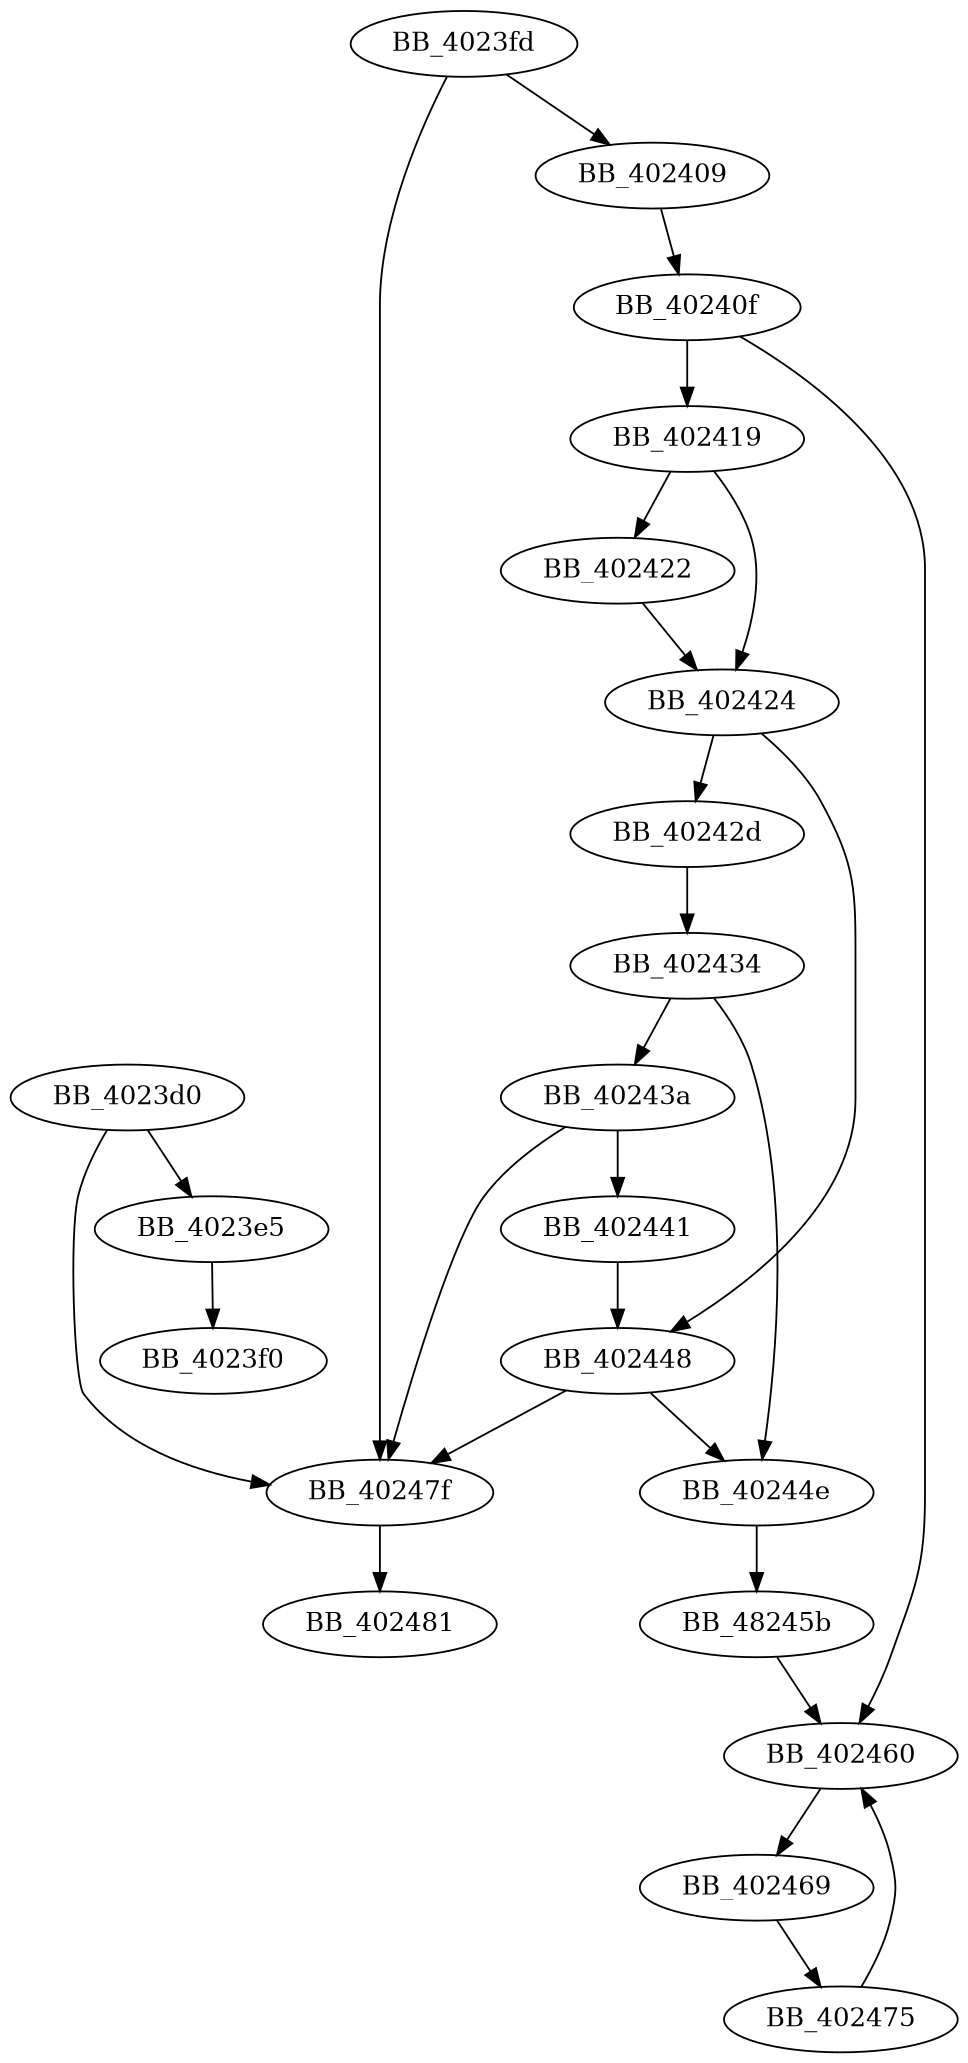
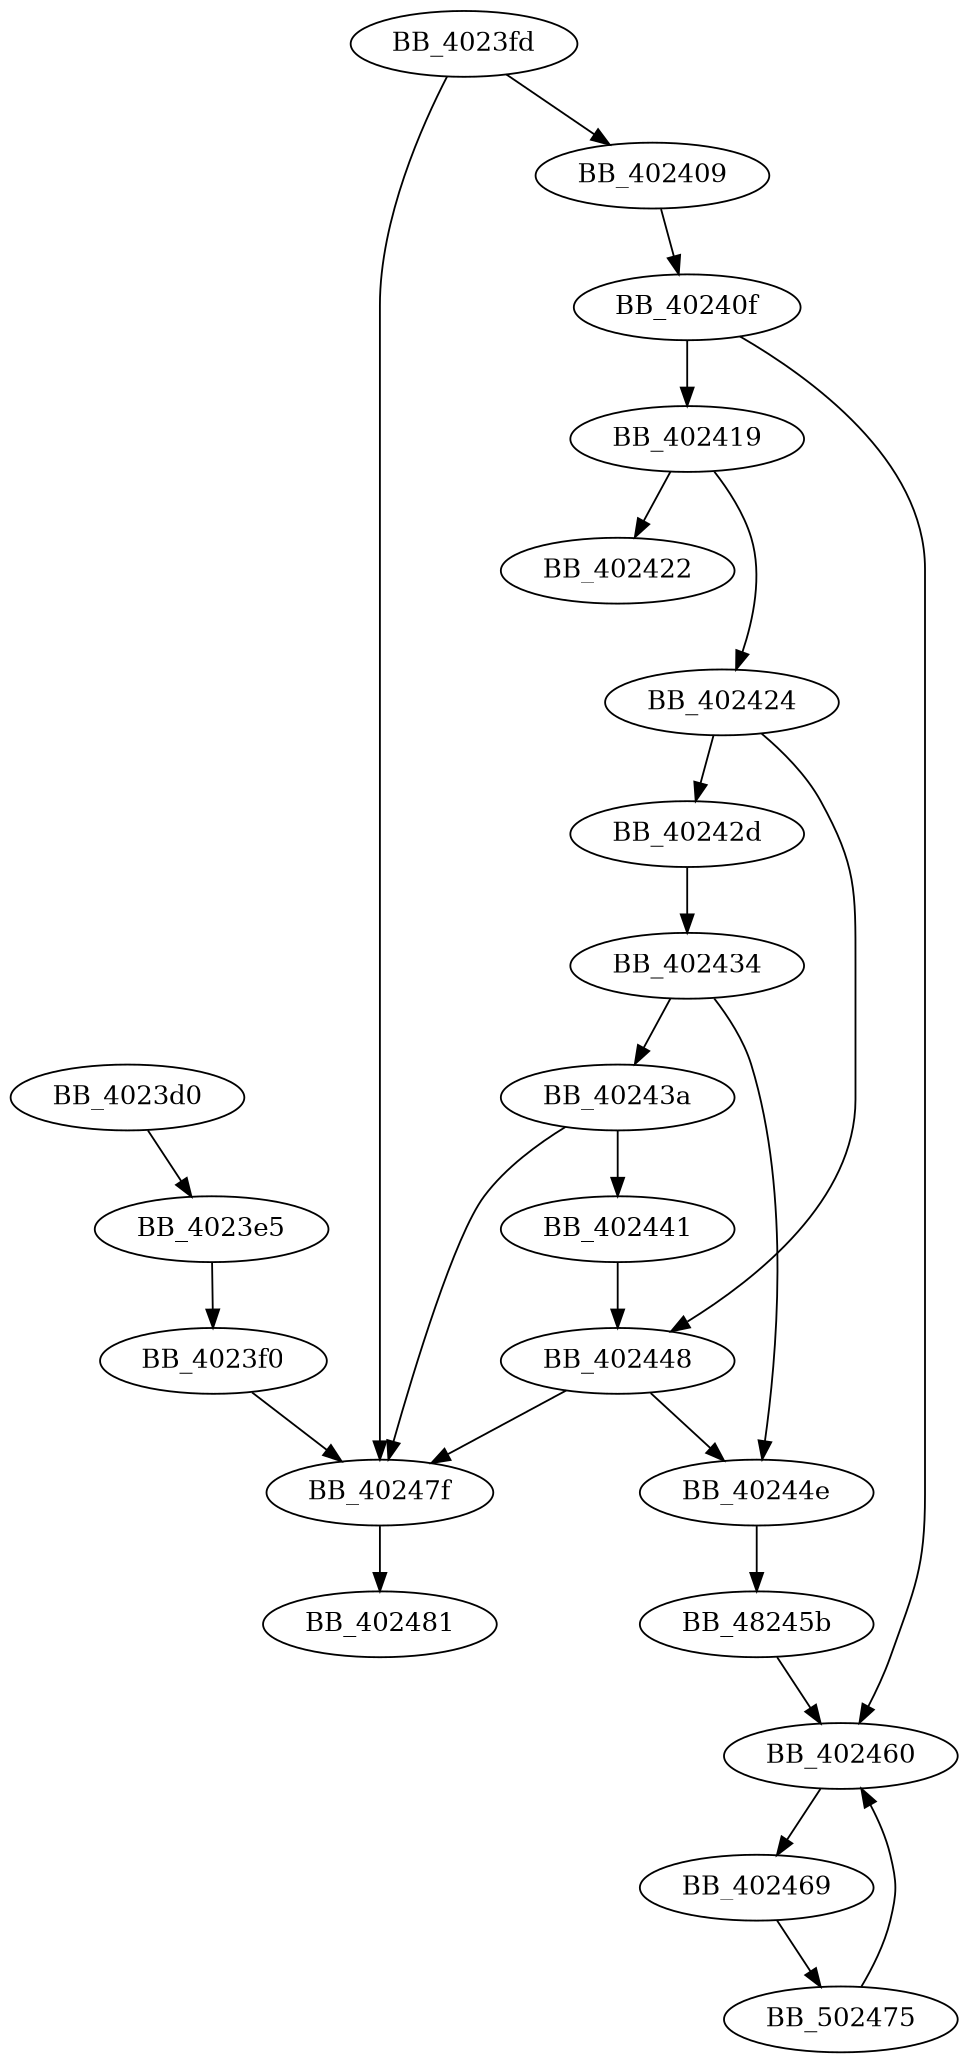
edge "BB_402422" -> "BB_402424": removed
edge "BB_4023d0" -> "BB_40247f": now "BB_4023f0" -> "BB_40247f"
node "BB_402475": label "BB_402475" -> "BB_502475"
